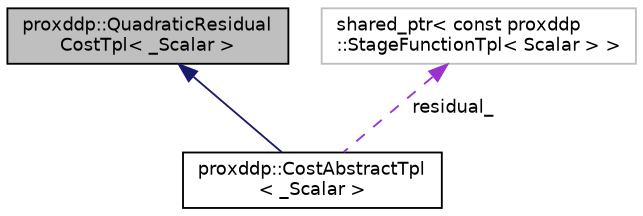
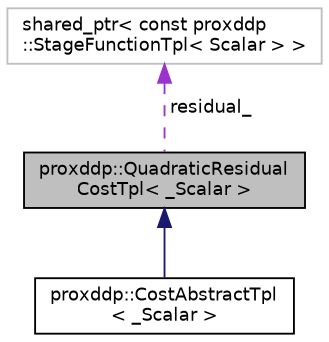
edge "proxddp::CostAbstractTpl < _Scalar >" -> "shared_ptr< const proxddp ::StageFunctionTpl< Scalar > >": now "proxddp::QuadraticResidual CostTpl< _Scalar >" -> "shared_ptr< const proxddp ::StageFunctionTpl< Scalar > >"
